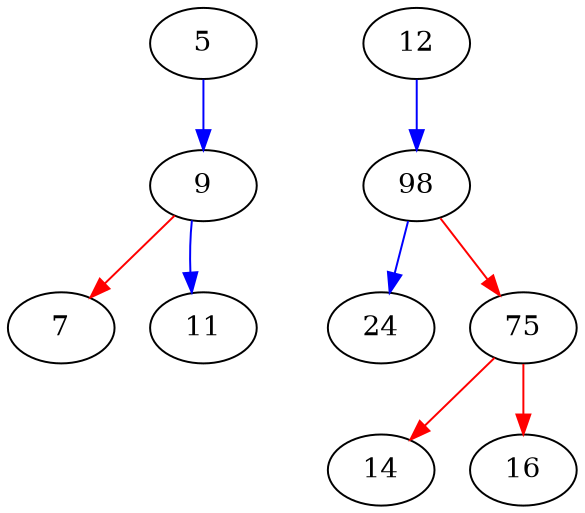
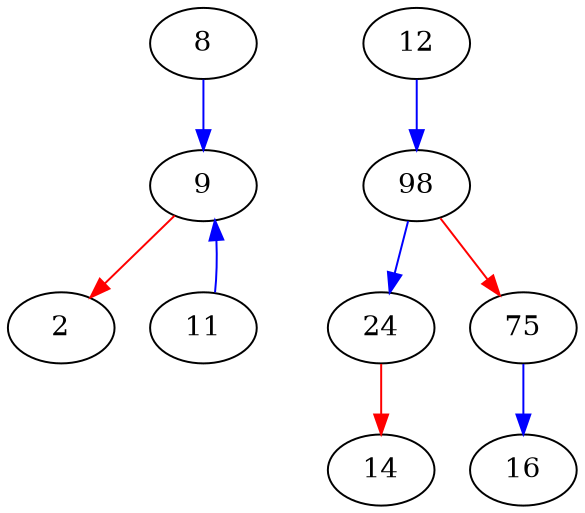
node "5": label "5" -> "8"
edge "9" -> "11": reversed
node "7": label "7" -> "2"
edge "75" -> "16": color red -> blue
edge "75" -> "14": now "24" -> "14"
